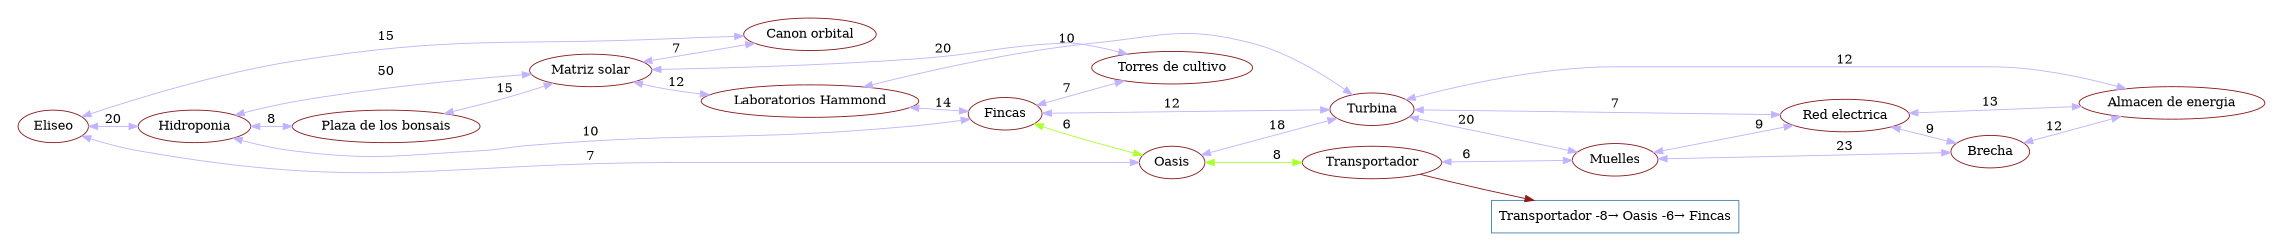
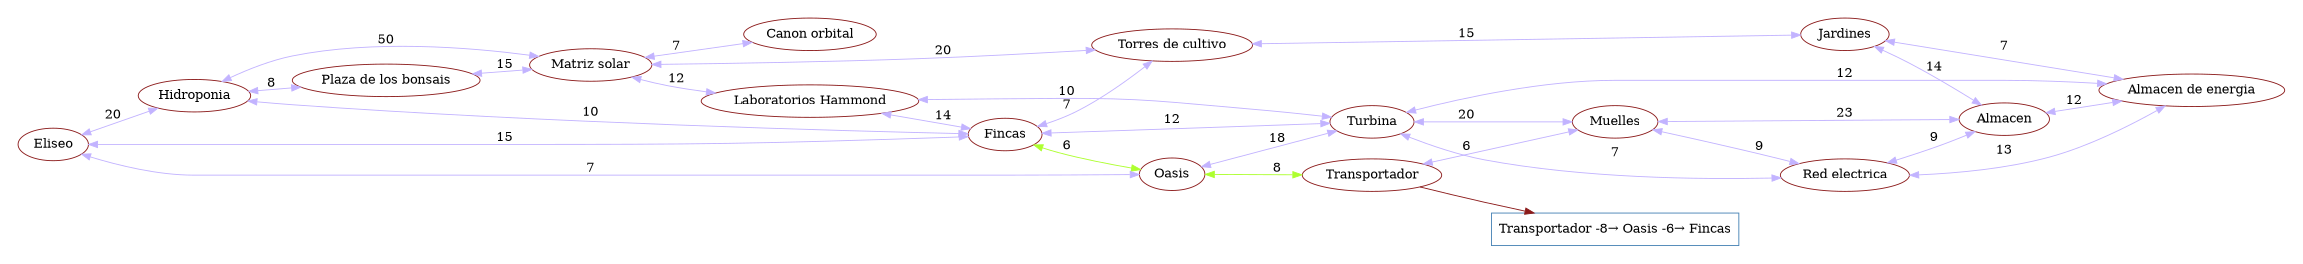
node "Jardines": added
edge "Canon orbital" -- "Eliseo": now "Fincas" -- "Eliseo"
node "Brecha": label "Brecha" -> "Almacen"
